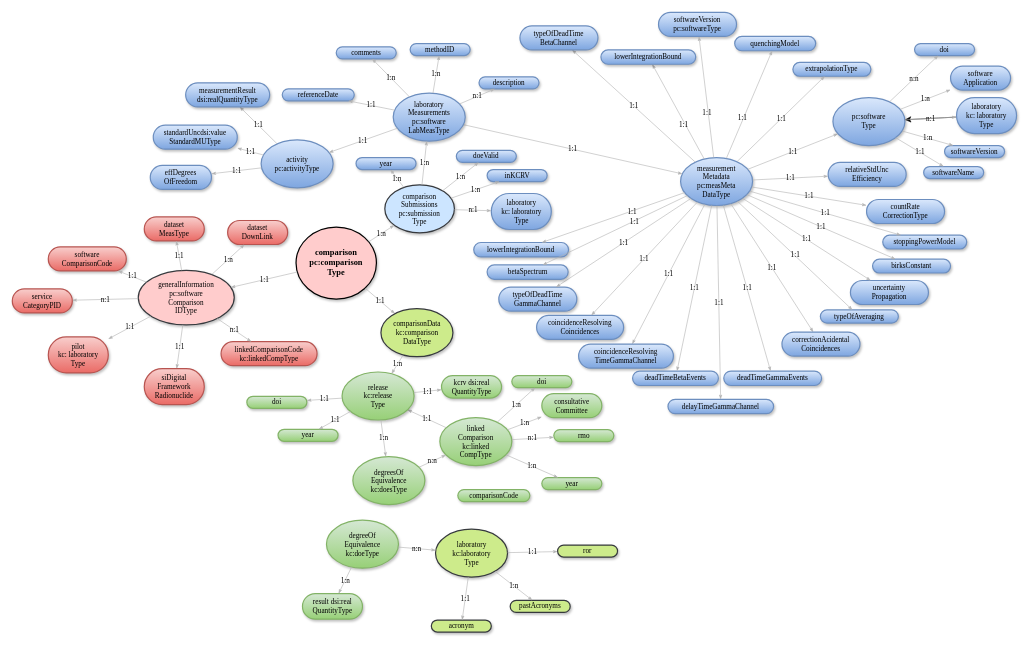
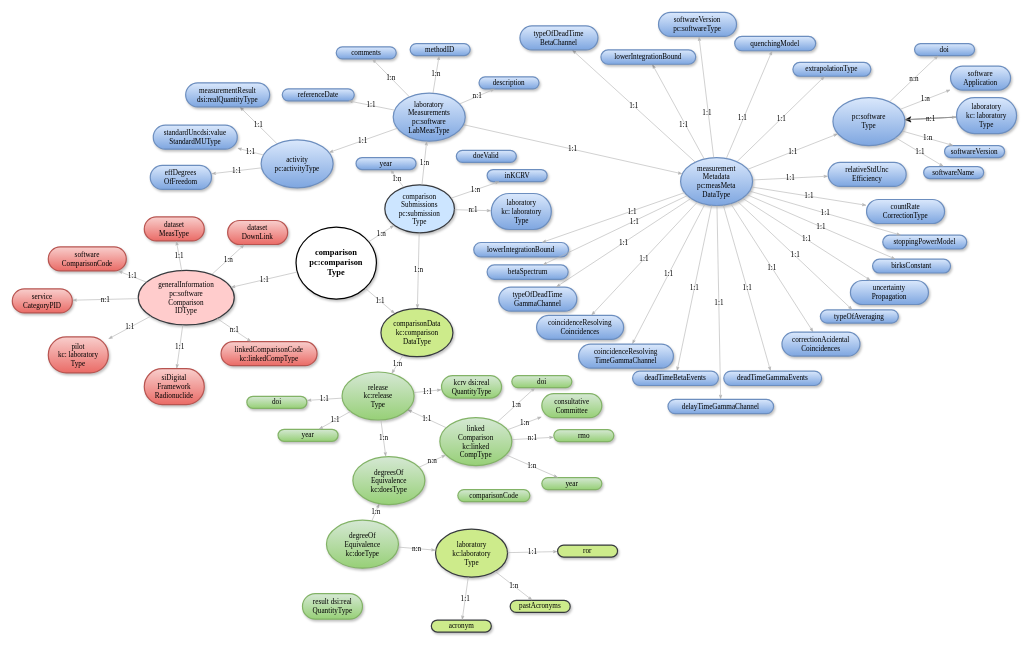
edge "comparison Submissions pc:submission Type" -> "doeValid": now "comparison Submissions pc:submission Type" -> "comparisonData kc:comparison DataType"
node "comparison pc:comparison Type": fillcolor #ffcccc -> #ffffff
edge "degreeOf Equivalence kc:doeType" -> "result dsi:real QuantityType": now "degreeOf Equivalence kc:doeType" -> "degreesOf Equivalence kc:doesType"
